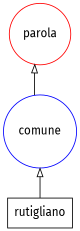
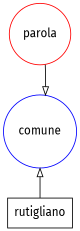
edge "comune" -> "parola": reversed
